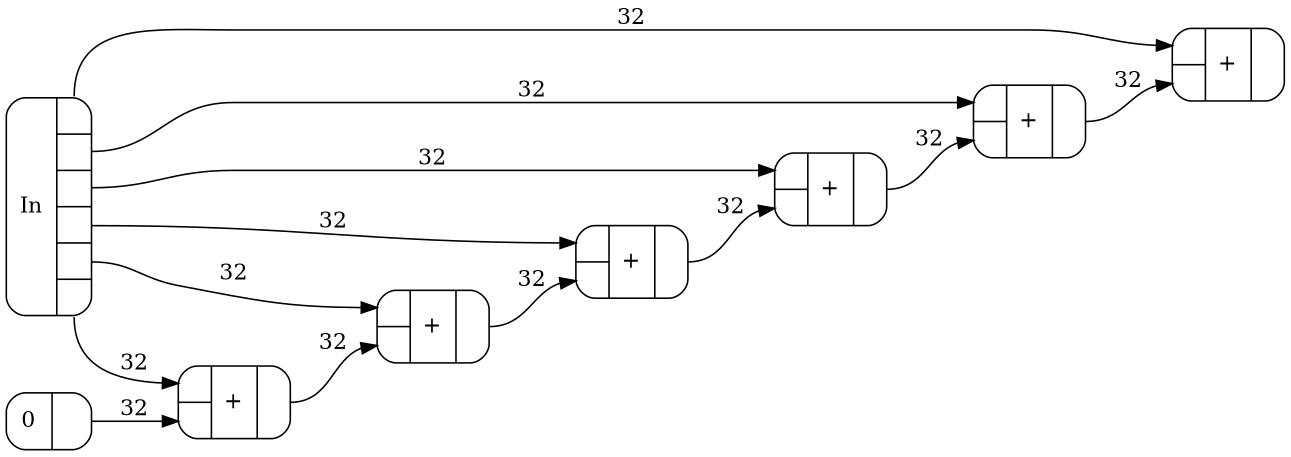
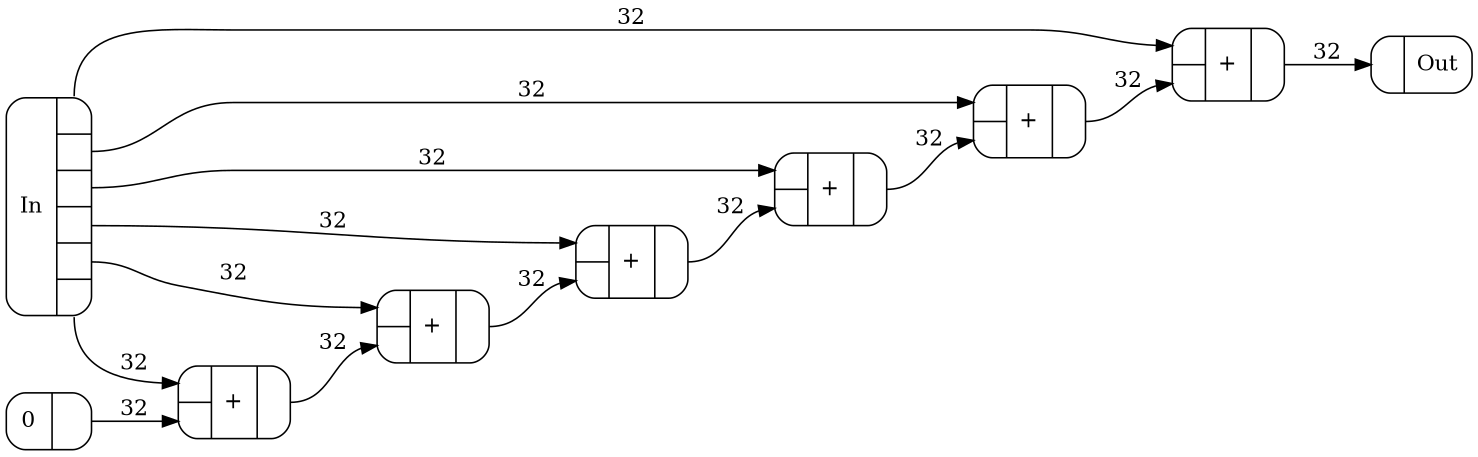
node "Out": added
